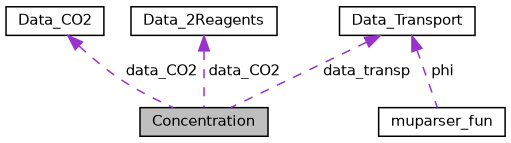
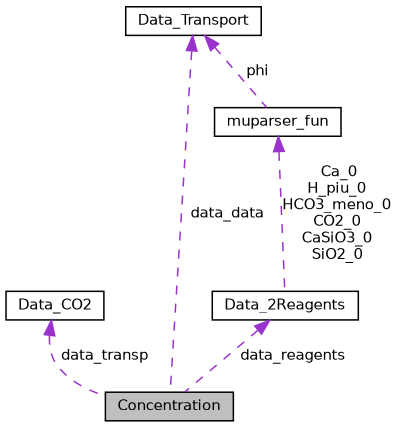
edge "Concentration" -> "Data_CO2": label " data_CO2" -> " data_transp"
edge "Concentration" -> "Data_2Reagents": label " data_CO2" -> " data_reagents"
edge "Concentration" -> "Data_Transport": label " data_transp" -> " data_data"
edge "Data_2Reagents" -> "muparser_fun": added, label "Ca_0 H_piu_0 HCO3_meno_0 CO2_0 CaSiO3_0 SiO2_0"
